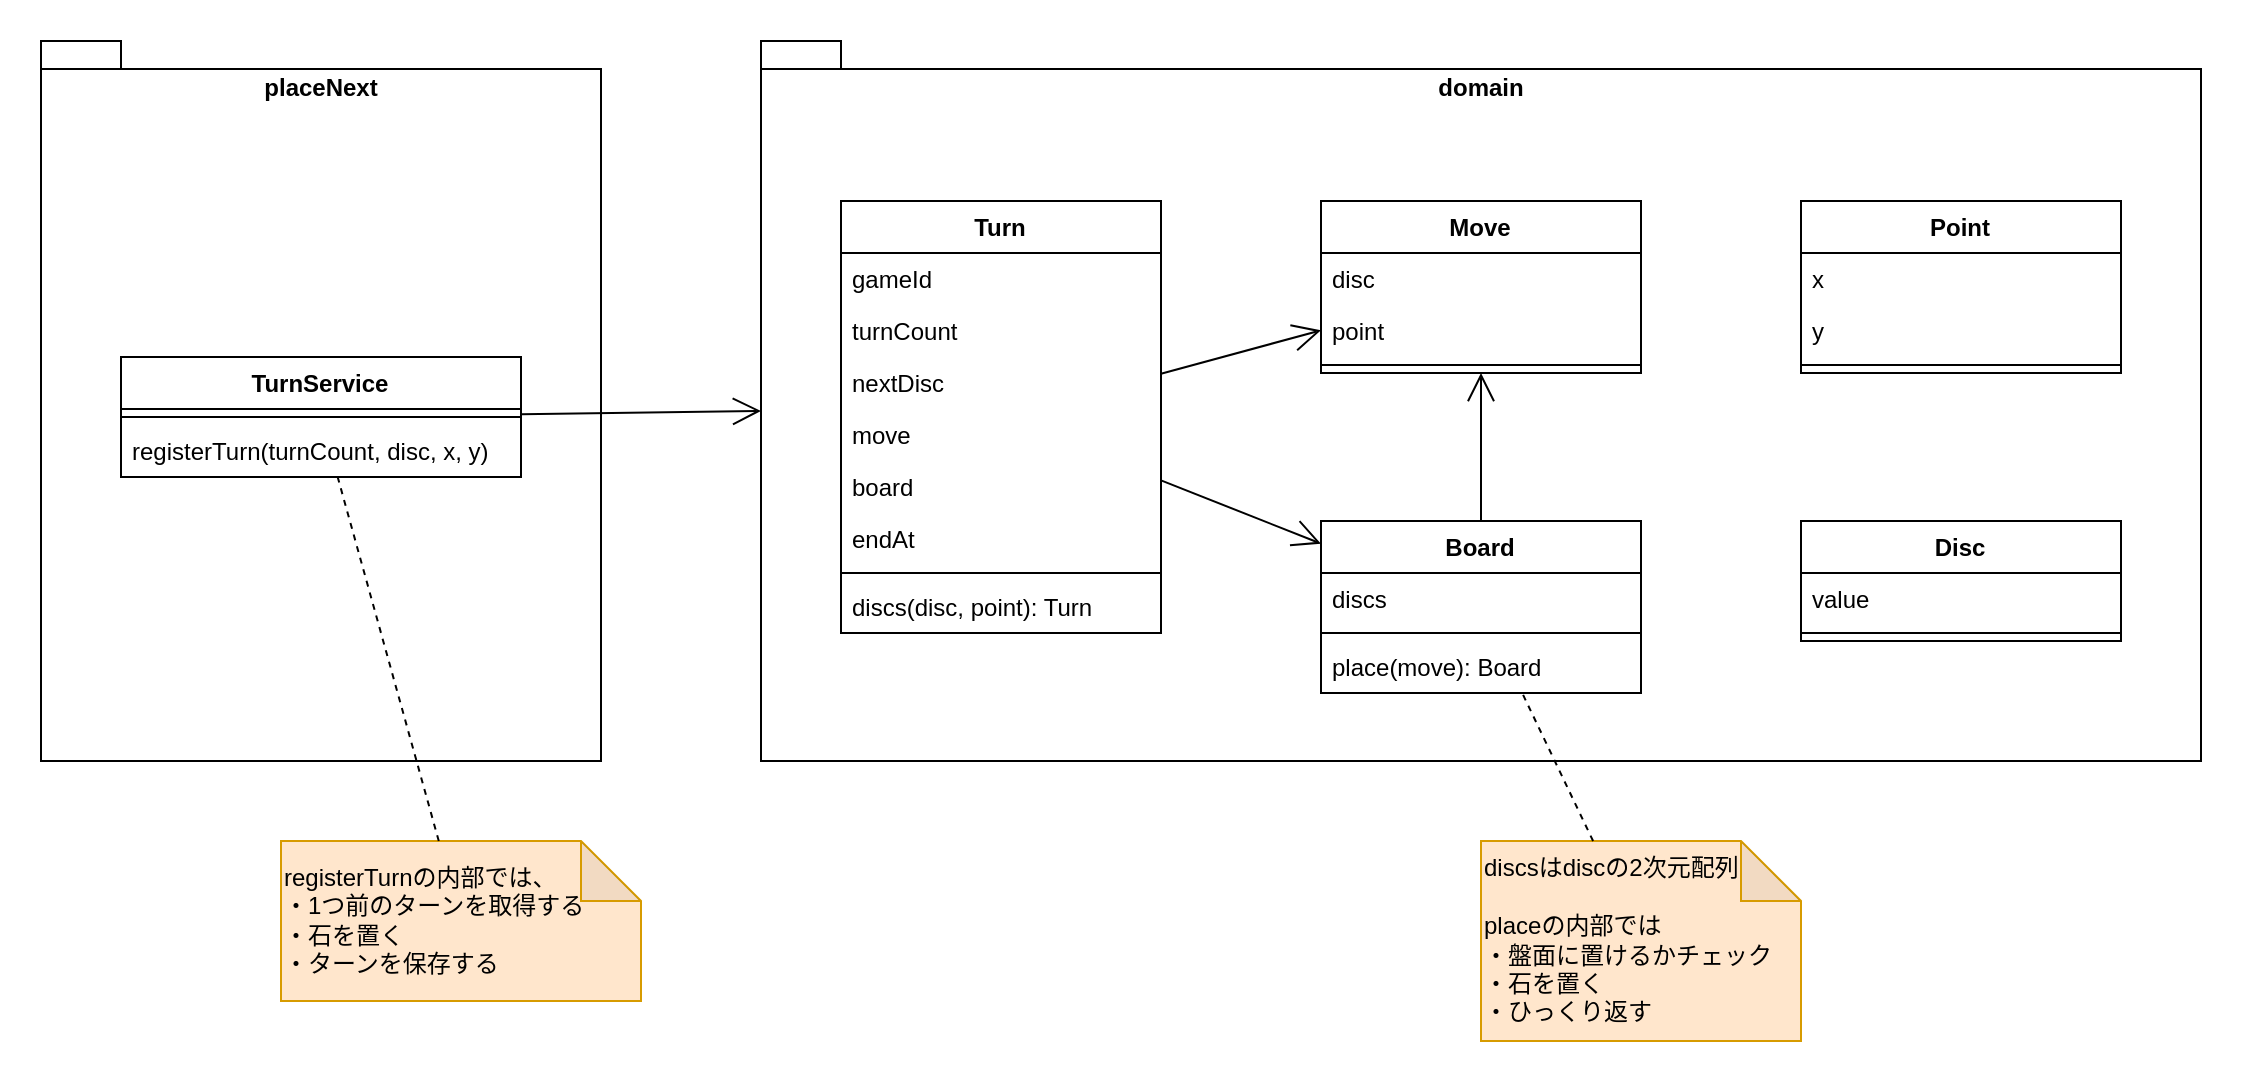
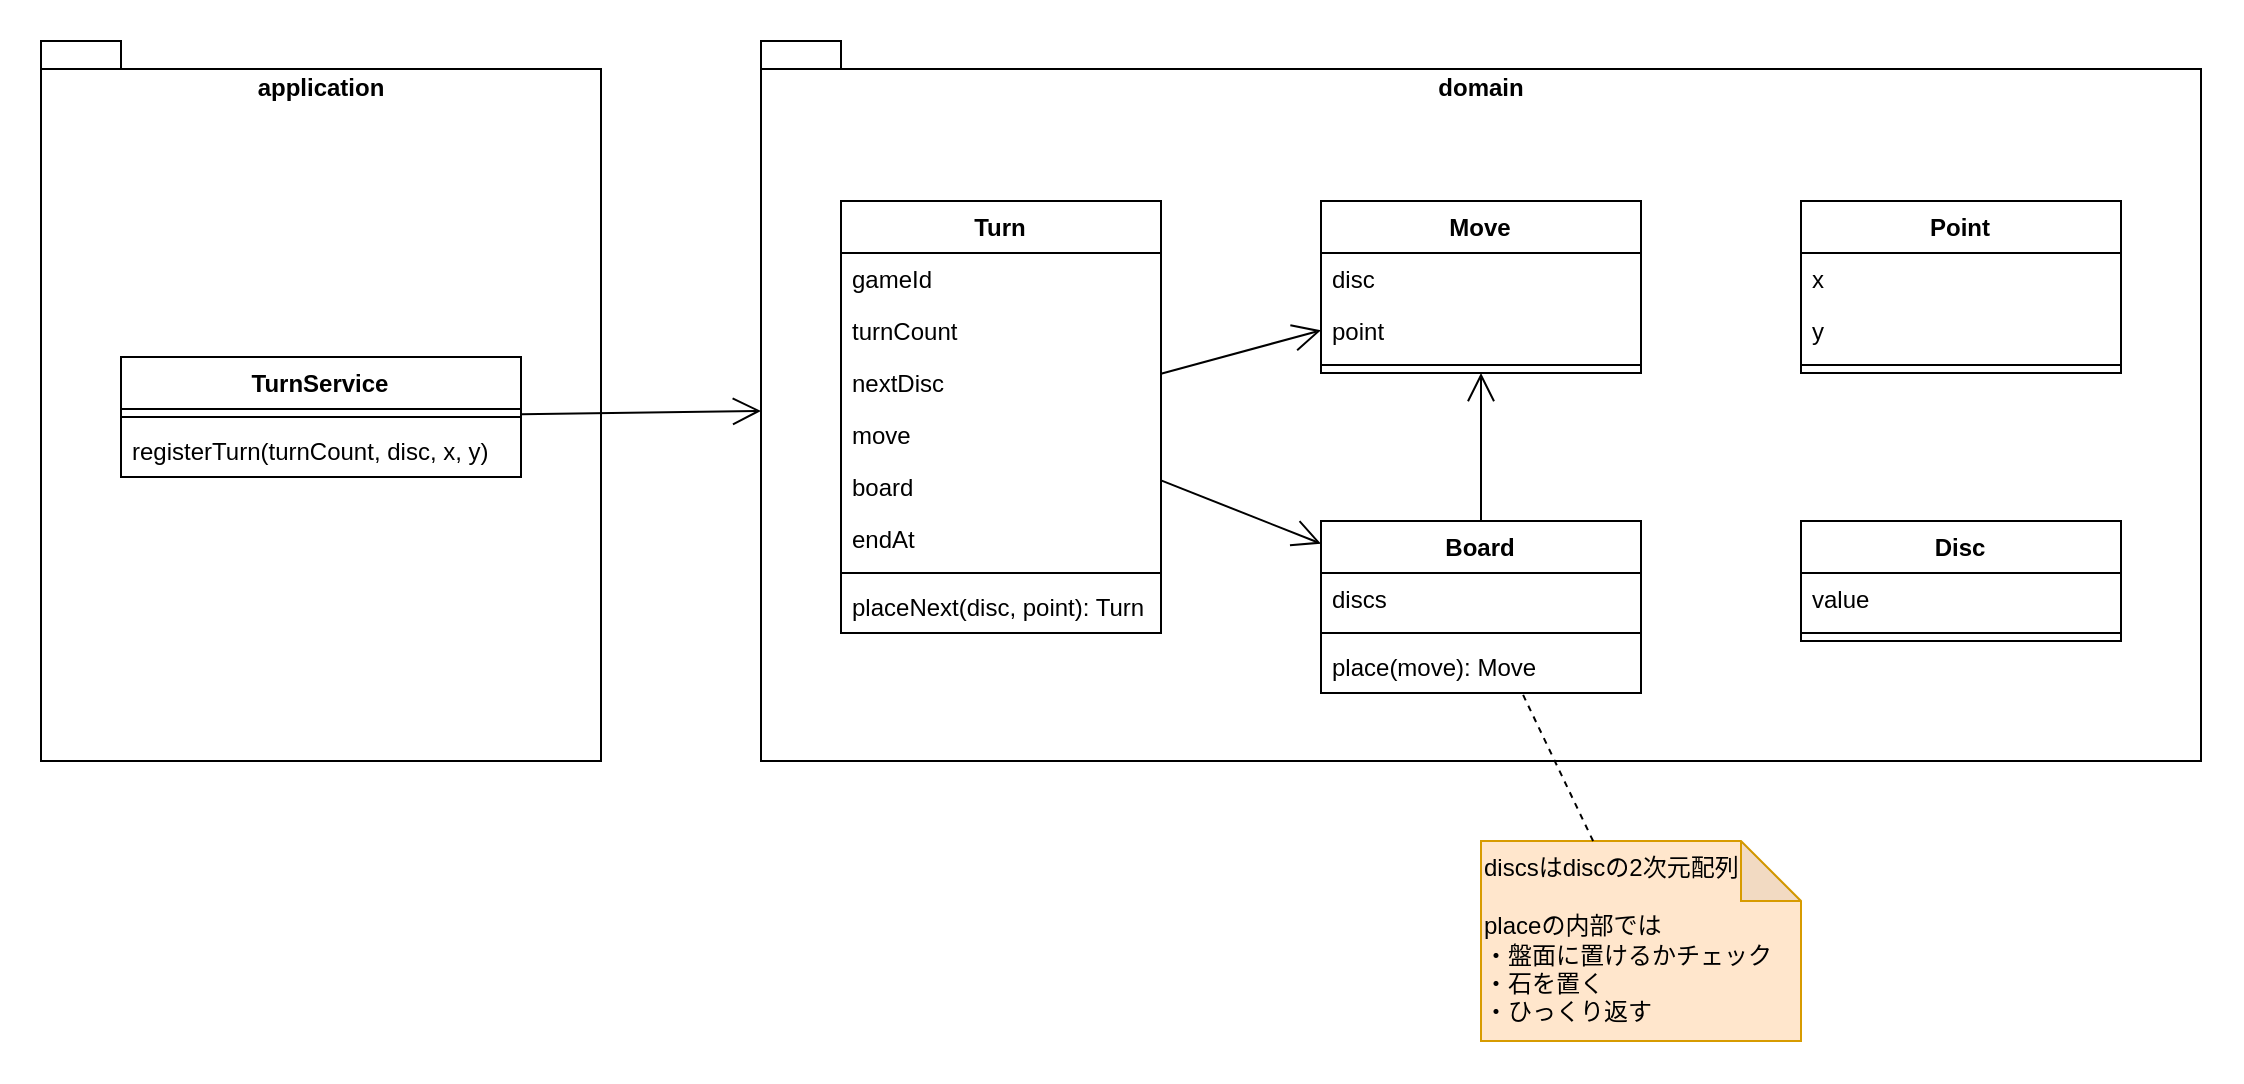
node "placeNext": label "placeNext" -> "application"
node "discs(disc, point): Turn": label "discs(disc, point): Turn" -> "placeNext(disc, point): Turn"
edge "TurnService" -- "registerTurnの内部では、 ・1つ前のターンを取得する ・石を置く ・ターンを保存する": removed
node "place(move): Board": label "place(move): Board" -> "place(move): Move"
node "registerTurnの内部では、 ・1つ前のターンを取得する ・石を置く ・ターンを保存する": removed
